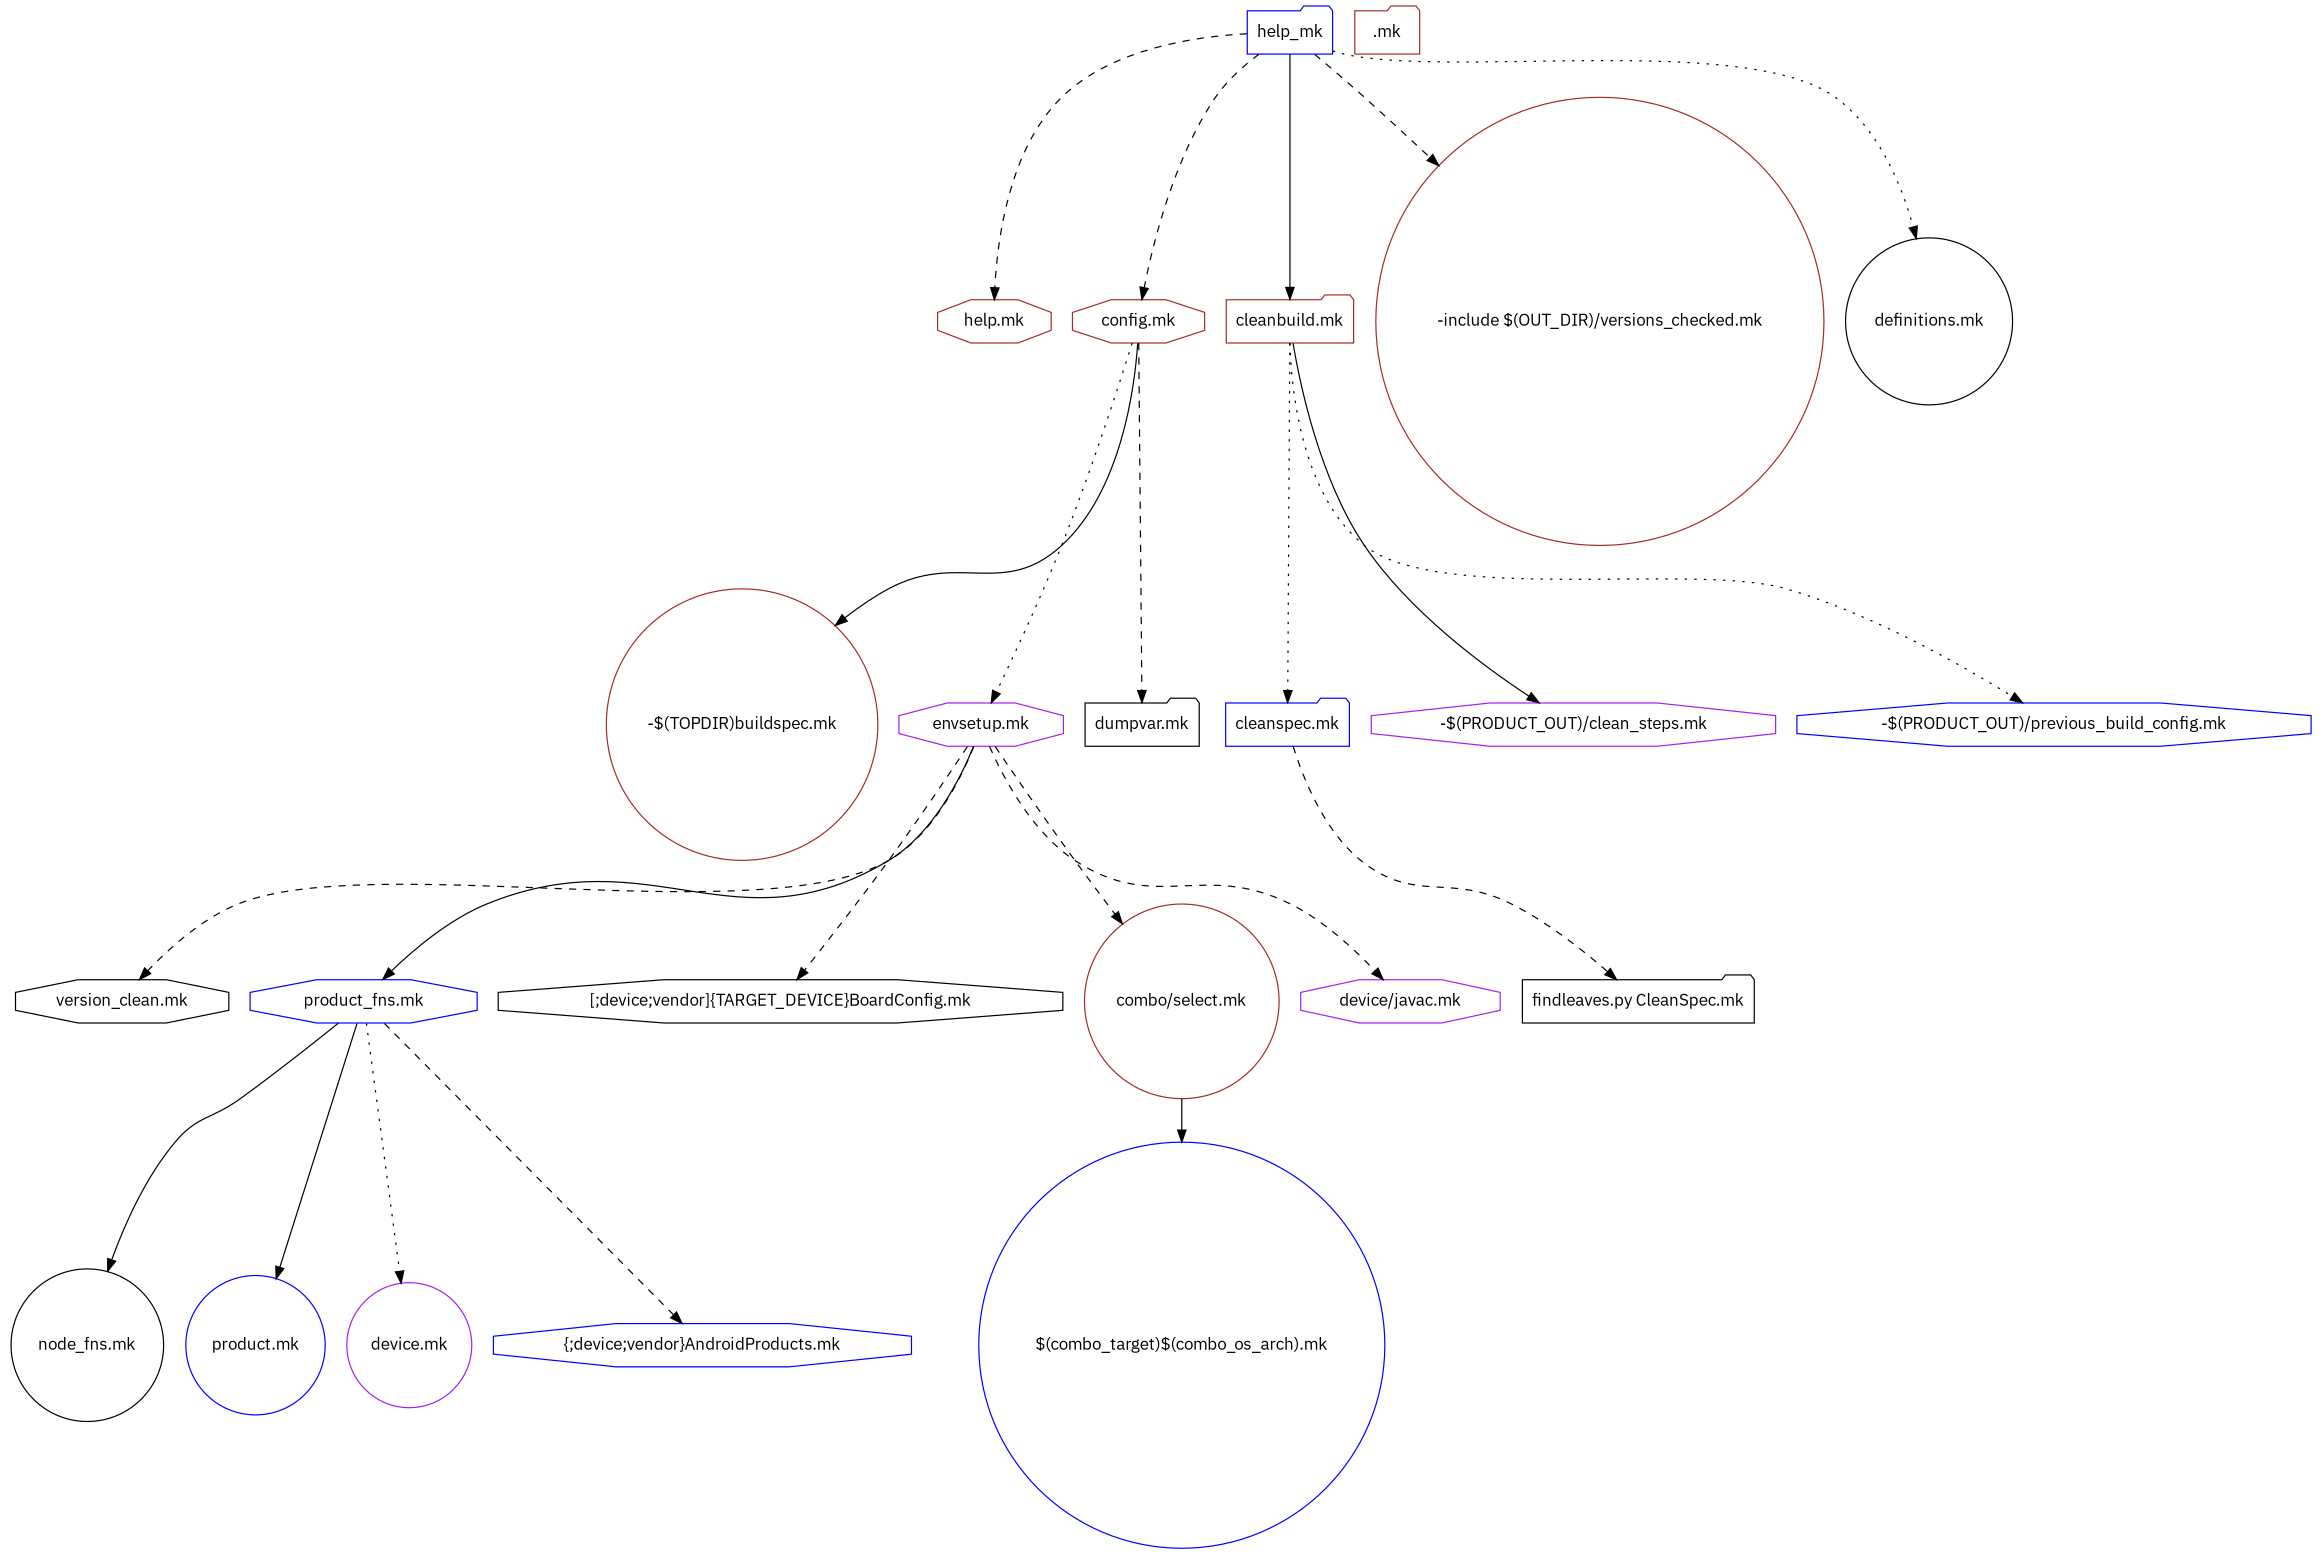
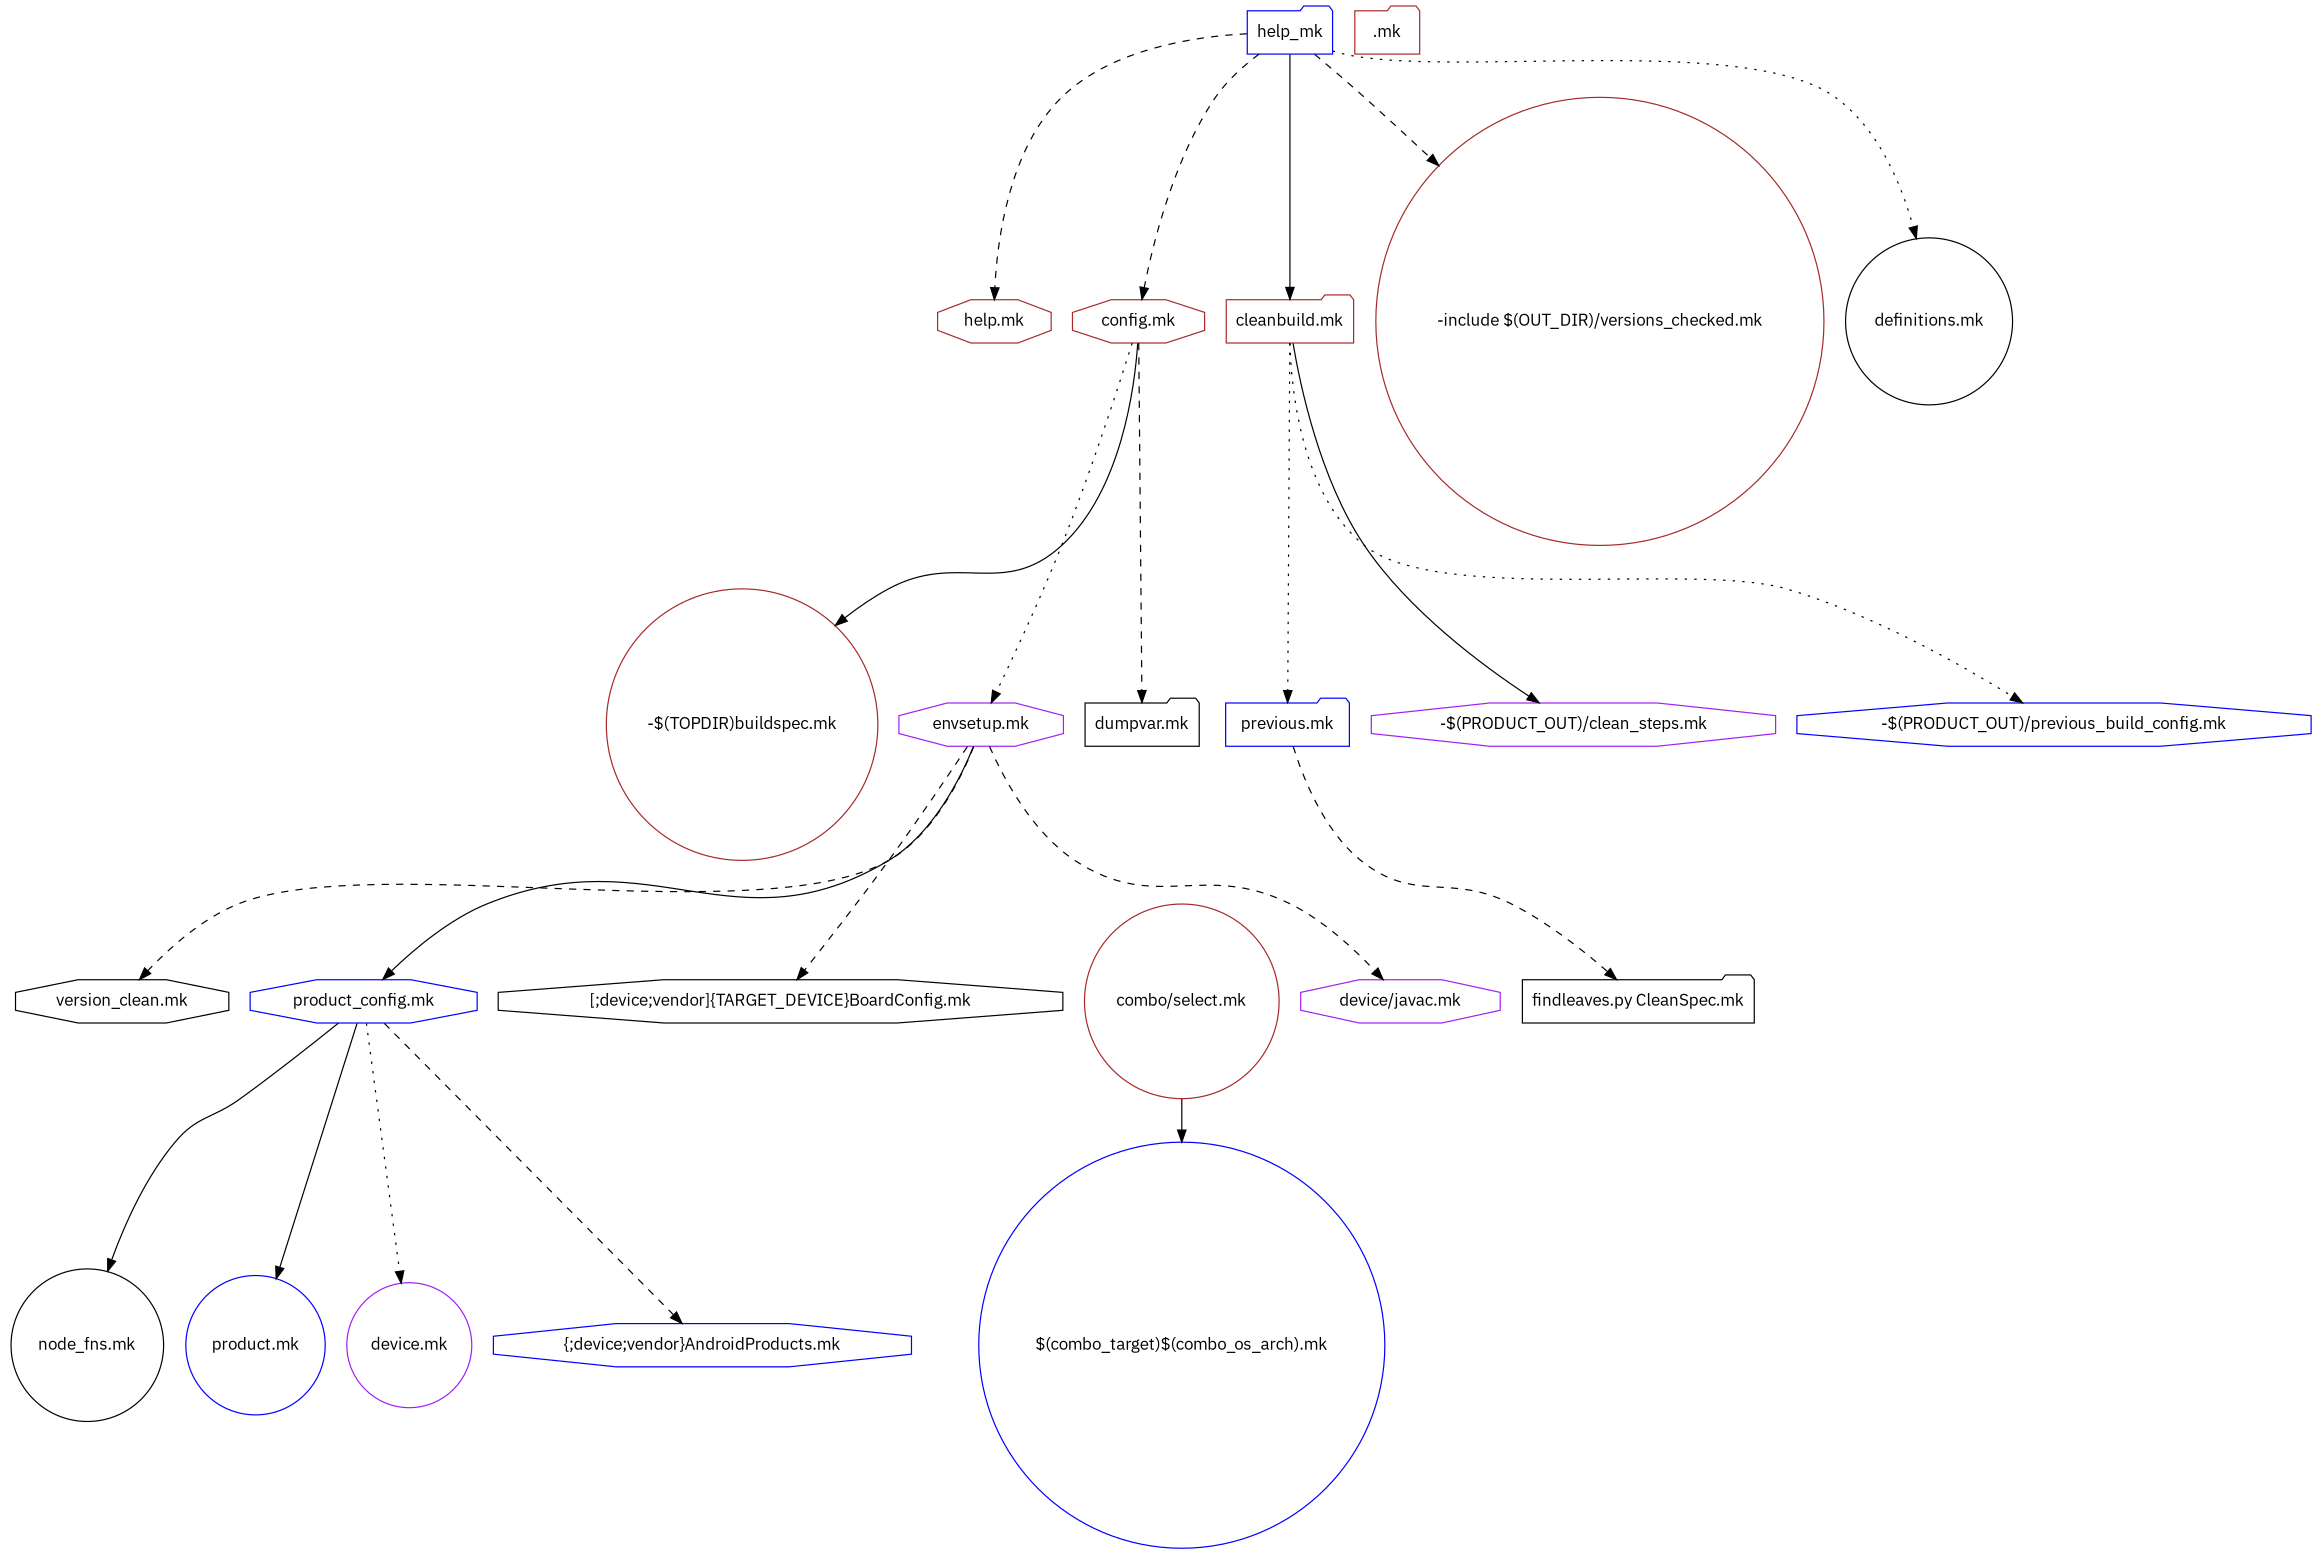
node "cleanspec.mk": label "cleanspec.mk" -> "previous.mk"
edge "envsetup.mk" -> "combo/select.mk": removed
node "product_fns.mk": label "product_fns.mk" -> "product_config.mk"
